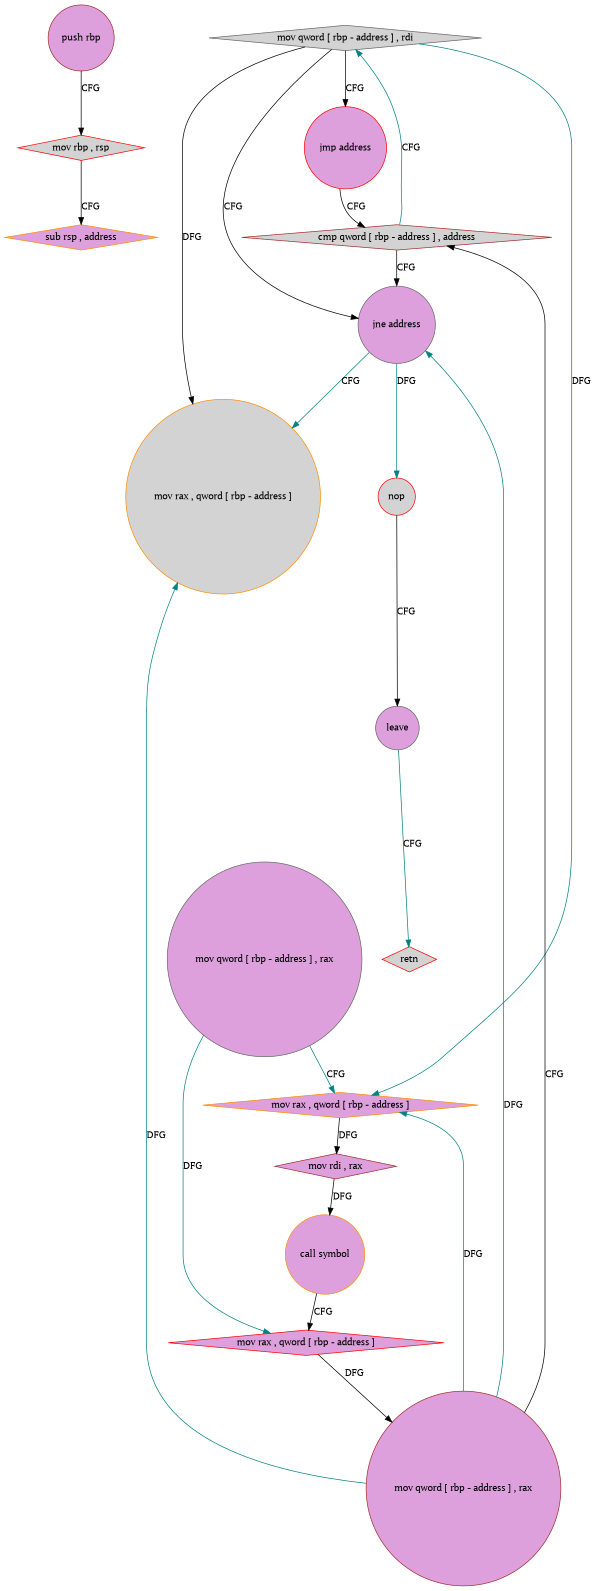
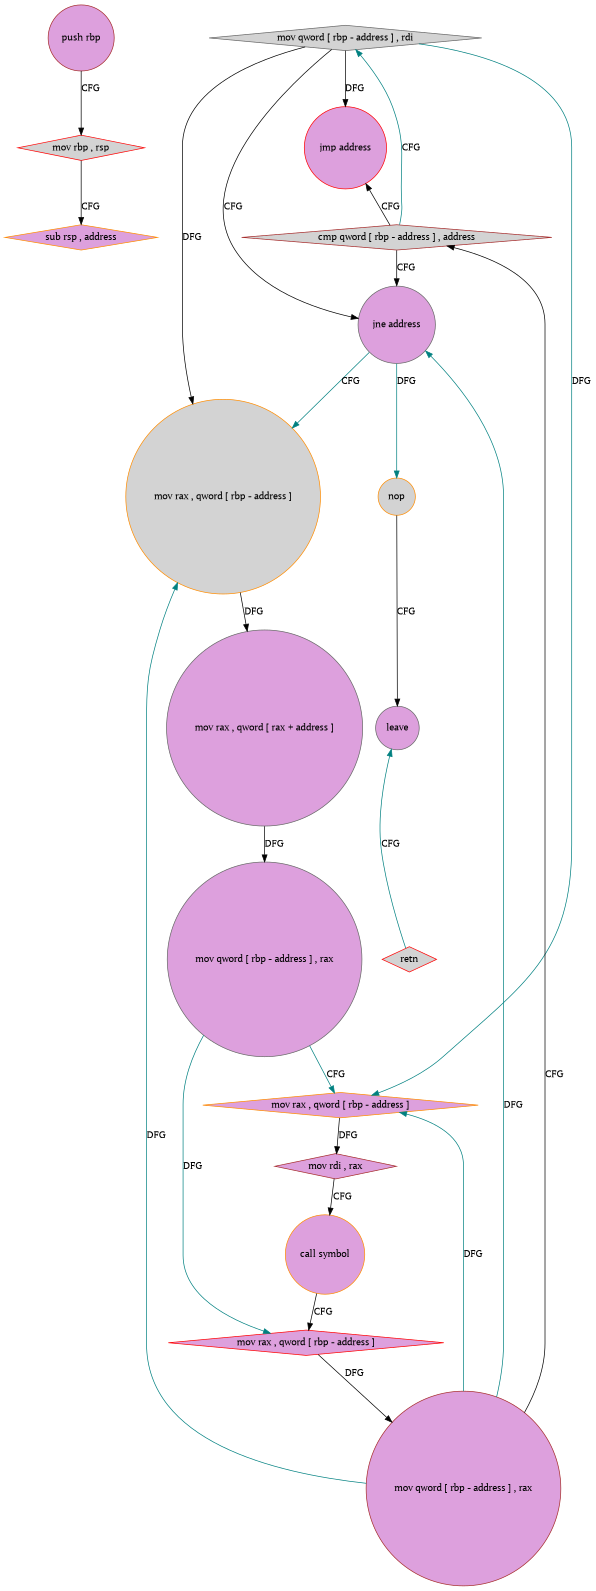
edge "mov qword [ rbp - address ] , rdi" -> "jmp address": label "CFG" -> "DFG"
edge "jmp address" -> "cmp qword [ rbp - address ] , address": reversed
node "nop": color red -> darkorange
node "mov rax , qword [ rax + address ]": added
edge "leave" -> "retn": reversed
edge "mov rdi , rax" -> "call symbol": label "DFG" -> "CFG"
